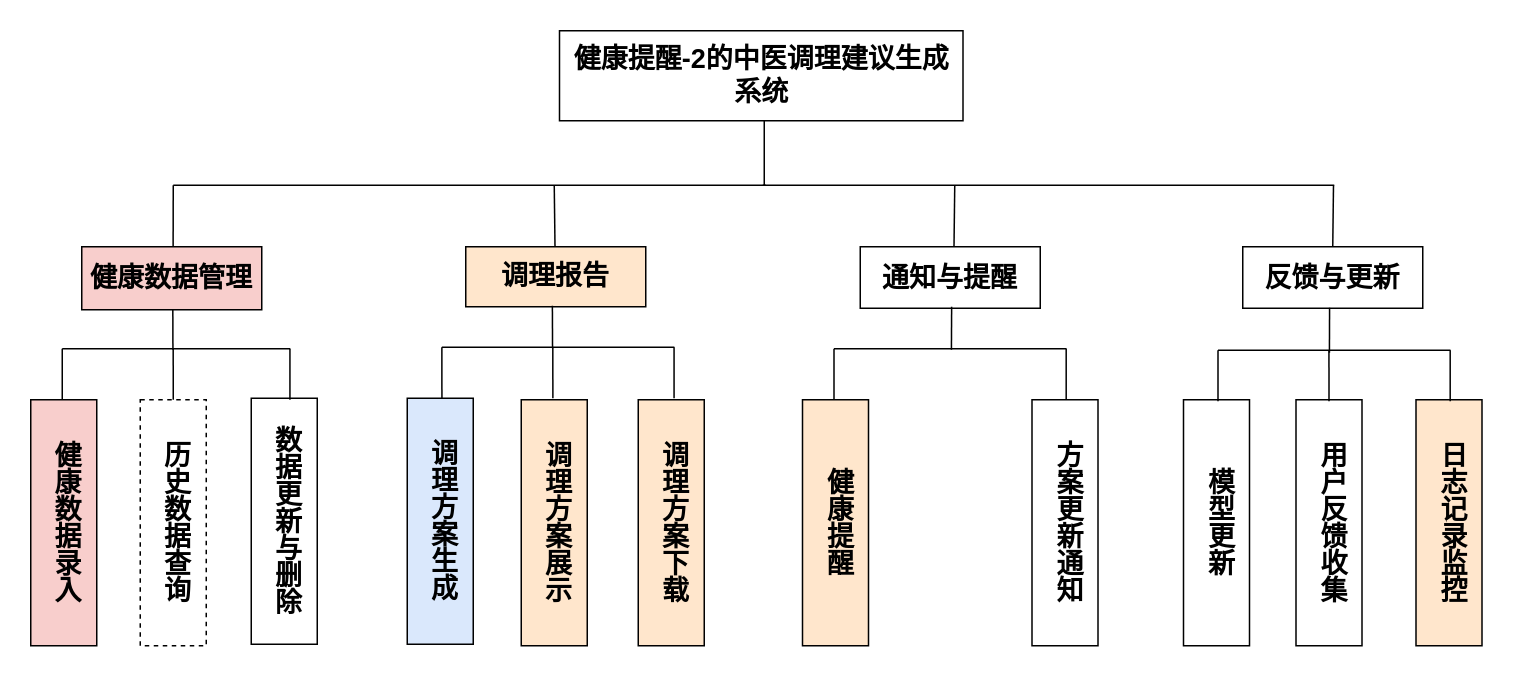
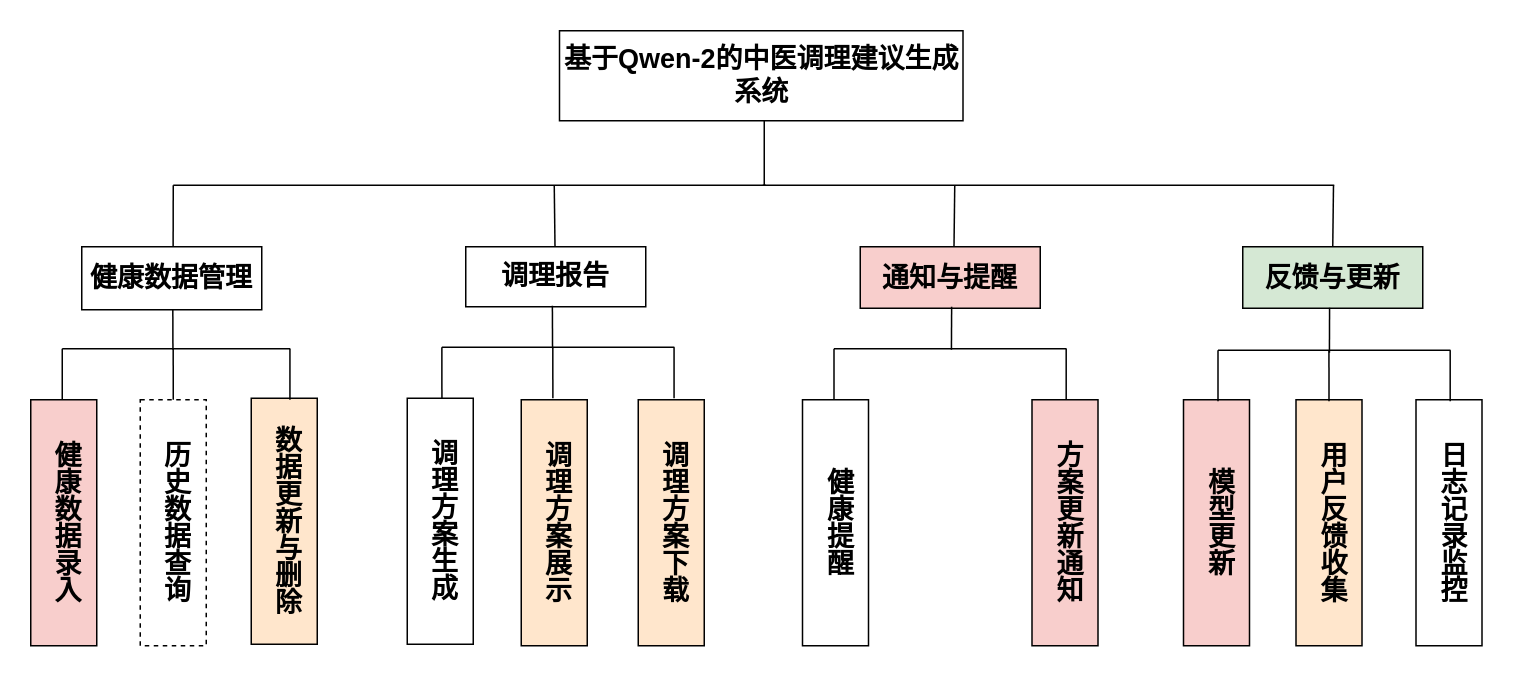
node "健康提醒-2的中医调理建议生成系统": label "健康提醒-2的中医调理建议生成系统" -> "基于Qwen-2的中医调理建议生成系统"
node "调理报告": fillcolor #ffe6cc -> #ffffff
node "健康数据管理": fillcolor #f8cecc -> #ffffff
node "通知与提醒": fillcolor #ffffff -> #f8cecc
node "反馈与更新": fillcolor #ffffff -> #d5e8d4
node "数据更新与删除": fillcolor #ffffff -> #ffe6cc
node "调理方案生成": fillcolor #dae8fc -> #ffffff
node "健康提醒": fillcolor #ffe6cc -> #ffffff
node "方案更新通知": fillcolor #ffffff -> #f8cecc
node "模型更新": fillcolor #ffffff -> #f8cecc
node "用户反馈收集": fillcolor #ffffff -> #ffe6cc
node "日志记录监控": fillcolor #ffe6cc -> #ffffff
